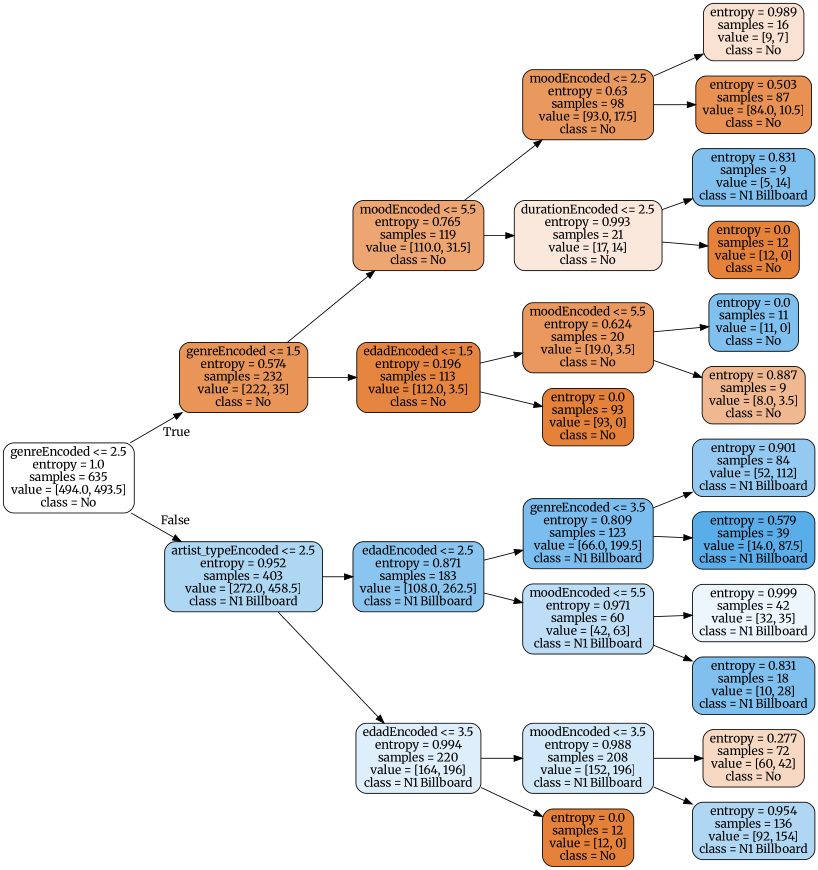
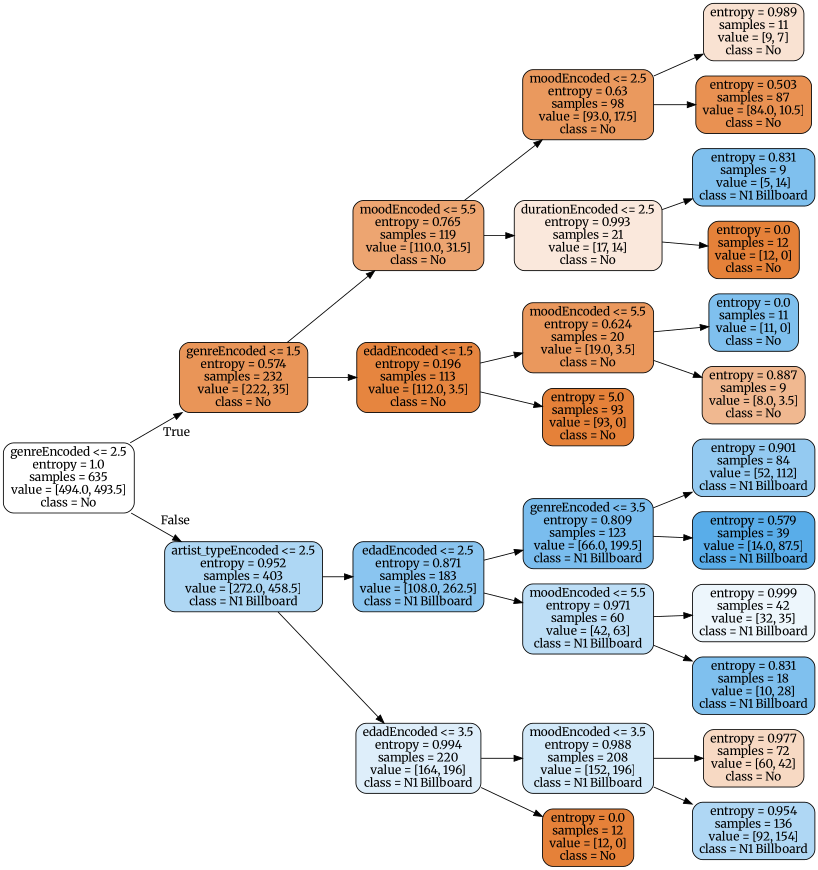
node "entropy = 0.989 samples = 16 value = [9, 7] class = No": label "entropy = 0.989 samples = 16 value = [9, 7] class = No" -> "entropy = 0.989 samples = 11 value = [9, 7] class = No"
node "entropy = 0.0 samples = 93 value = [93, 0] class = No": label "entropy = 0.0 samples = 93 value = [93, 0] class = No" -> "entropy = 5.0 samples = 93 value = [93, 0] class = No"
node "entropy = 0.277 samples = 72 value = [60, 42] class = No": label "entropy = 0.277 samples = 72 value = [60, 42] class = No" -> "entropy = 0.977 samples = 72 value = [60, 42] class = No"
